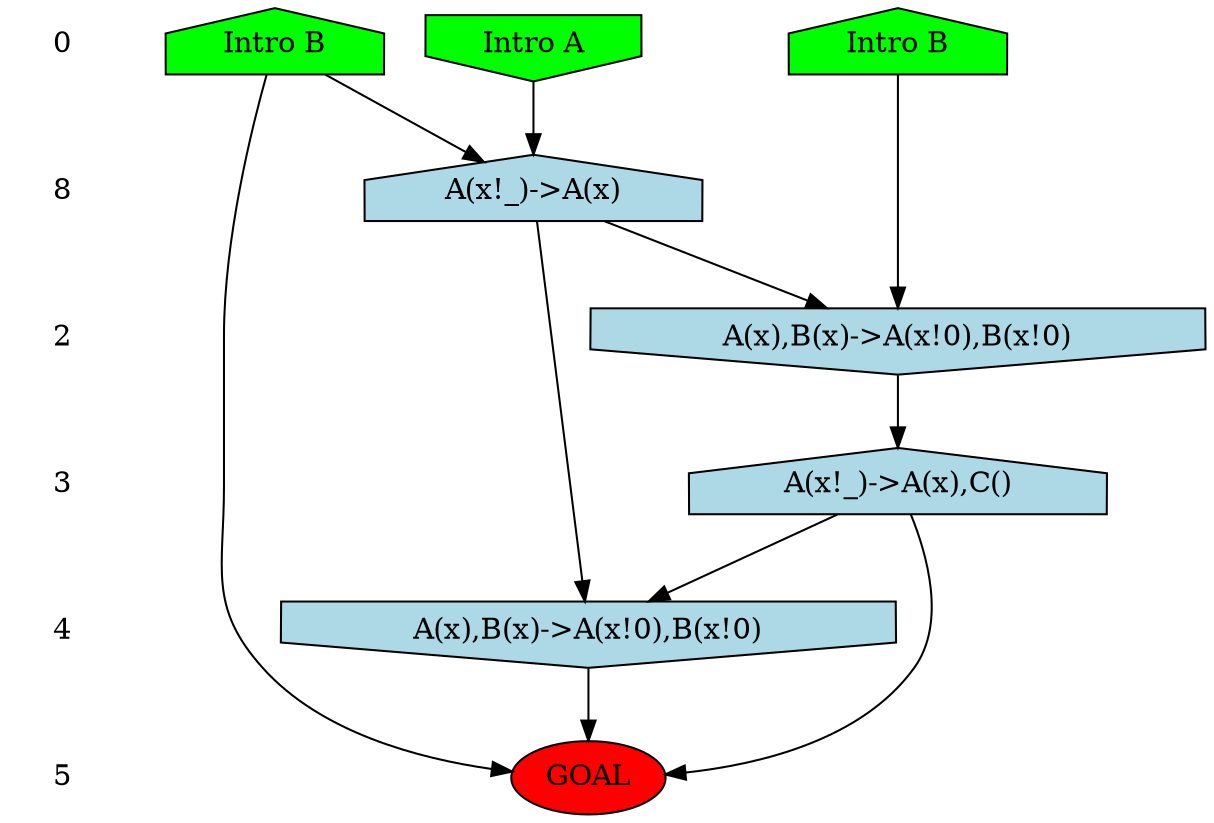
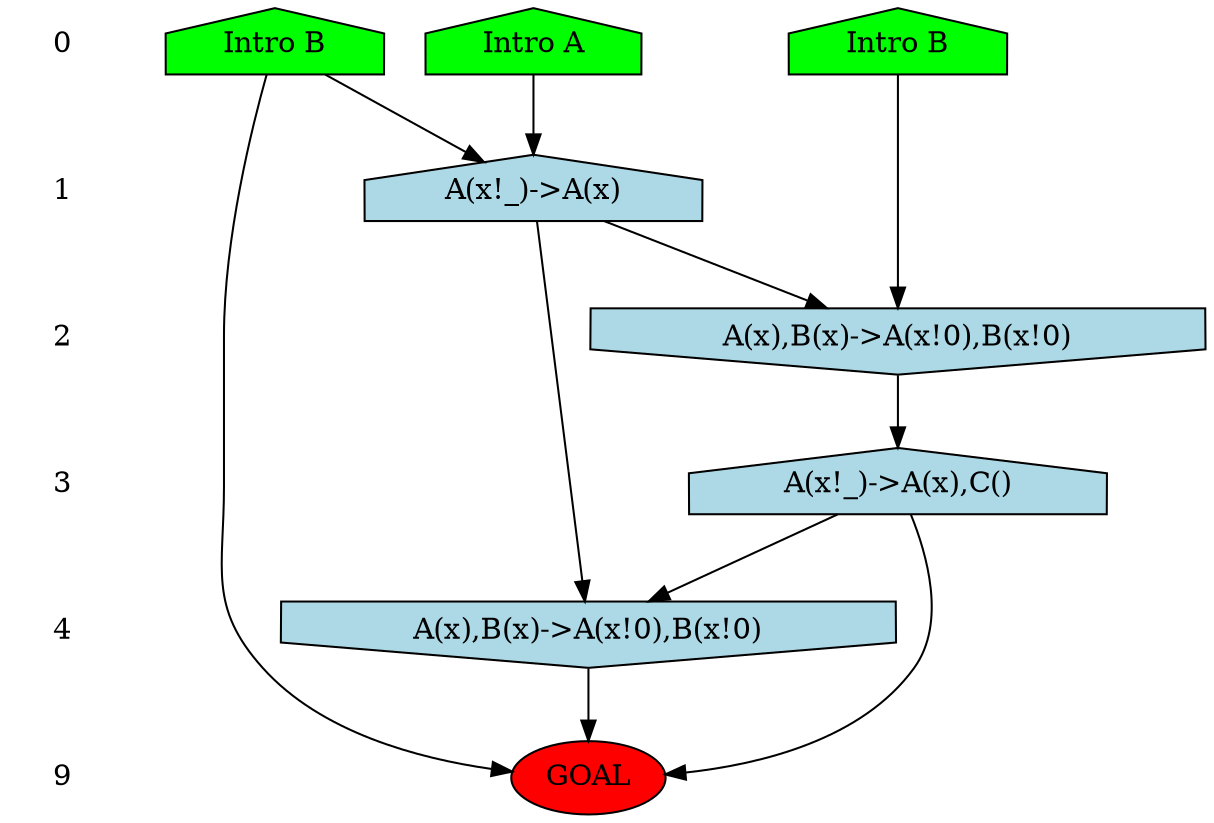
node "Intro A": shape invhouse -> house
node "8": label "8" -> "1"
node "5": label "5" -> "9"
